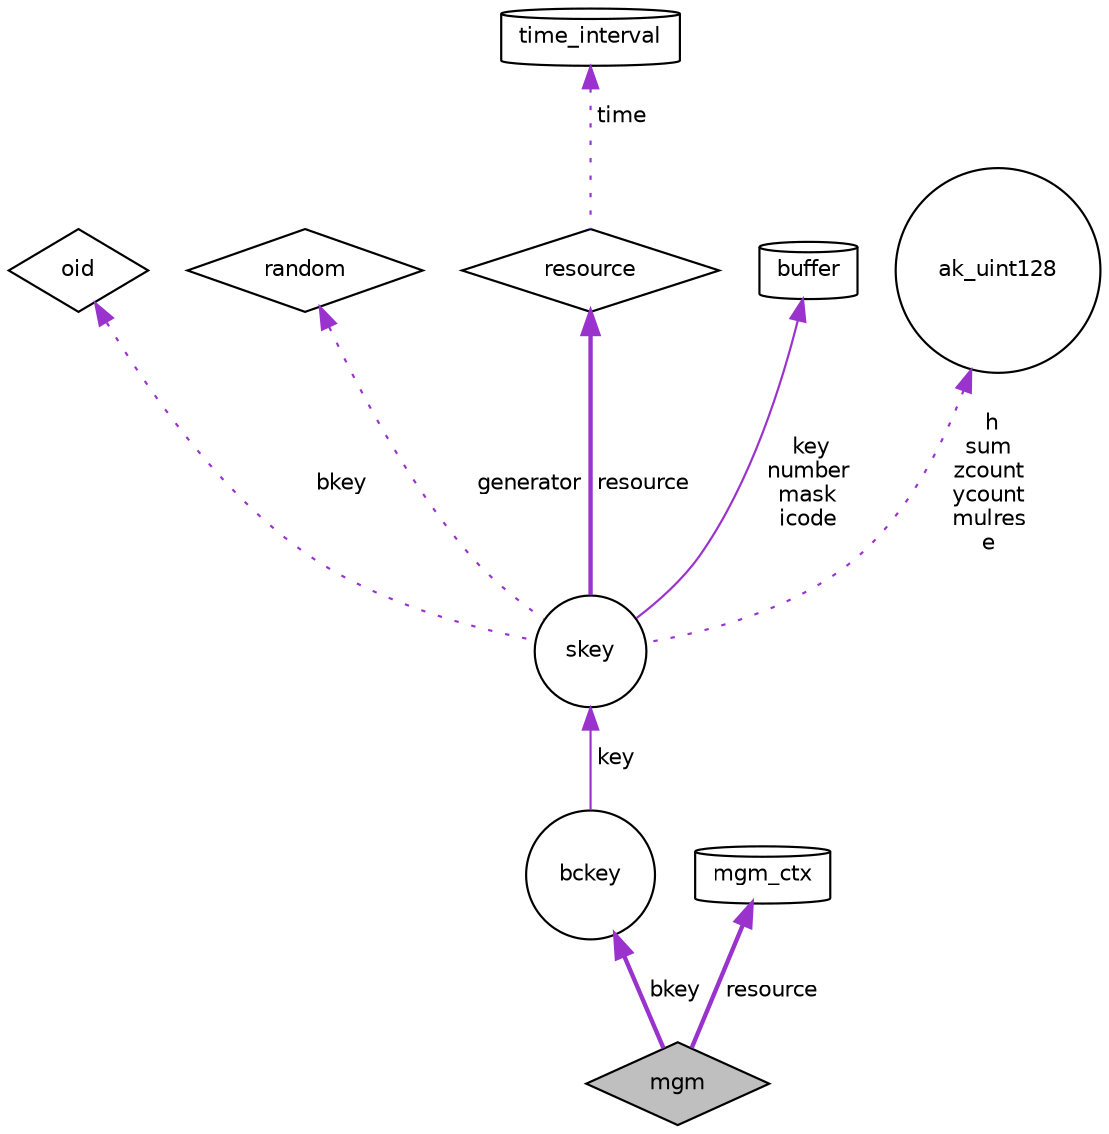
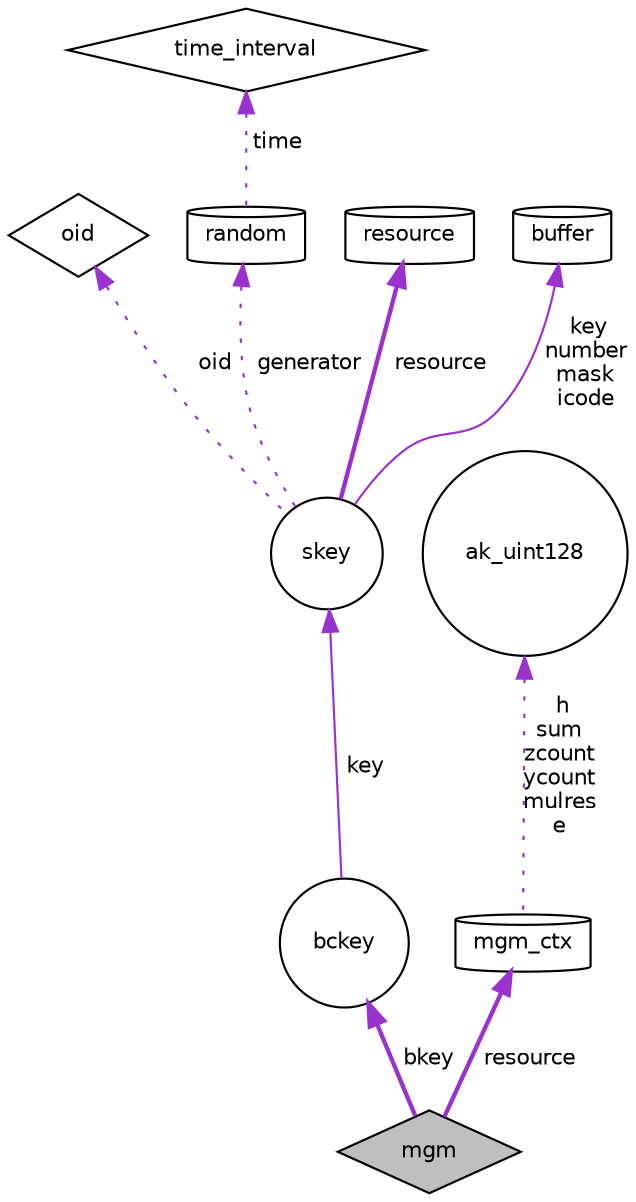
node "time_interval": shape cylinder -> diamond
edge "resource" -> "time_interval": now "random" -> "time_interval"
node "random": shape diamond -> cylinder
node "resource": shape diamond -> cylinder
edge "skey" -> "oid": label " bkey" -> " oid"
edge "skey" -> "ak_uint128": now "mgm_ctx" -> "ak_uint128"
